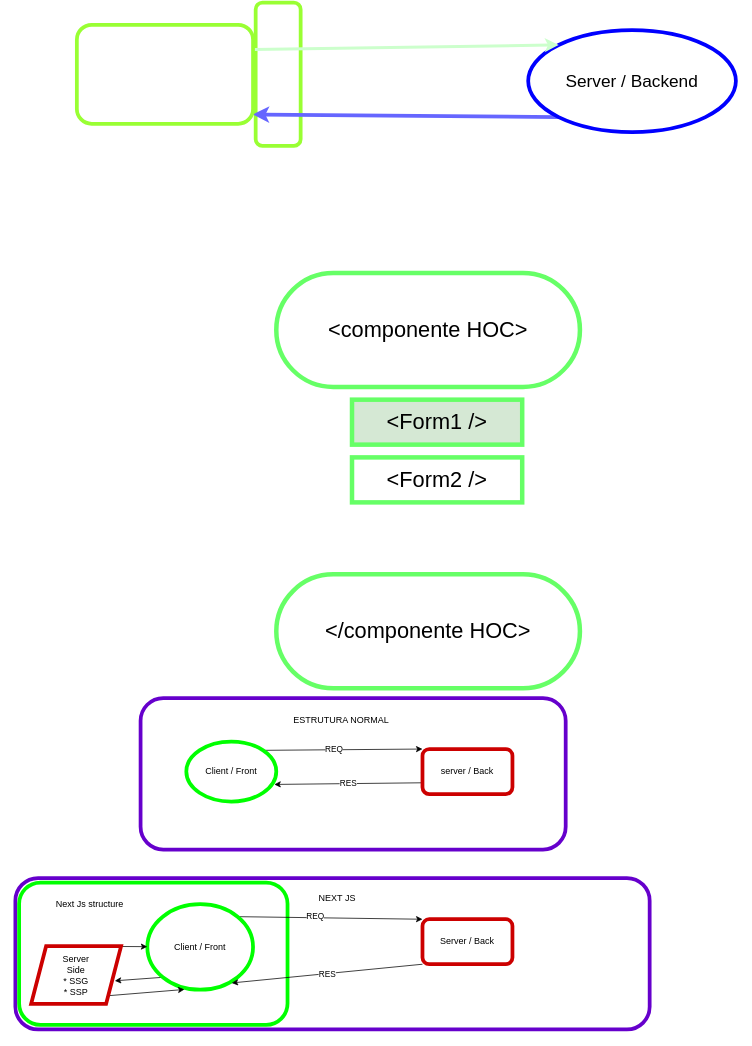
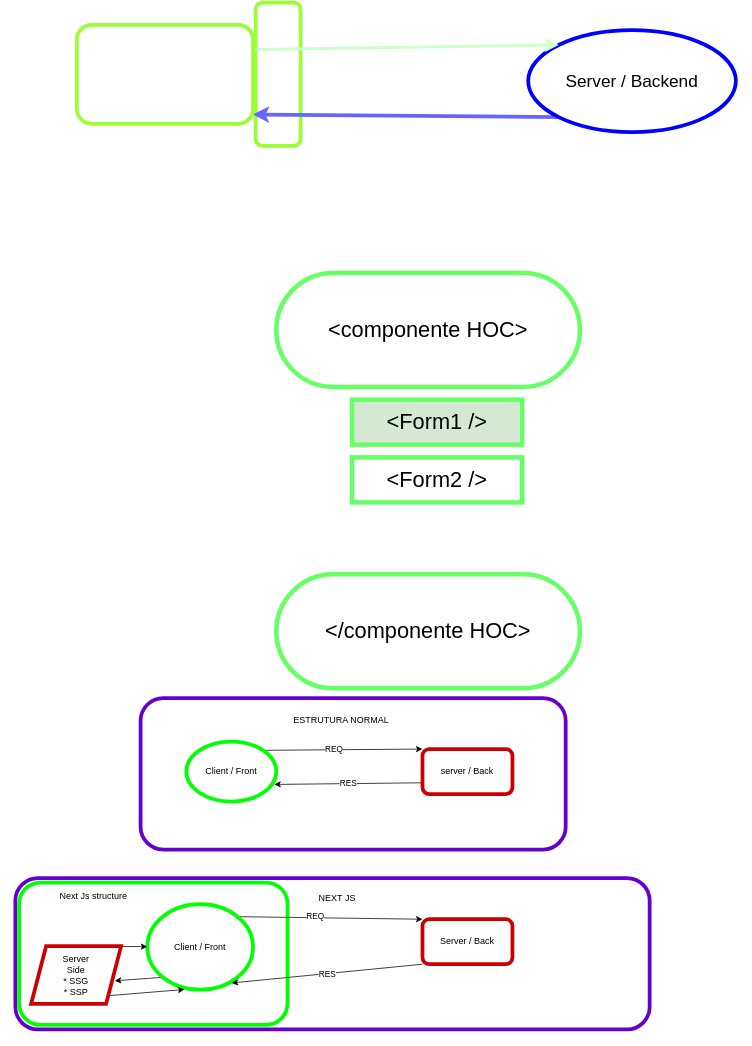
node "Next Js structure": moved (90, 904) -> (93, 897)
